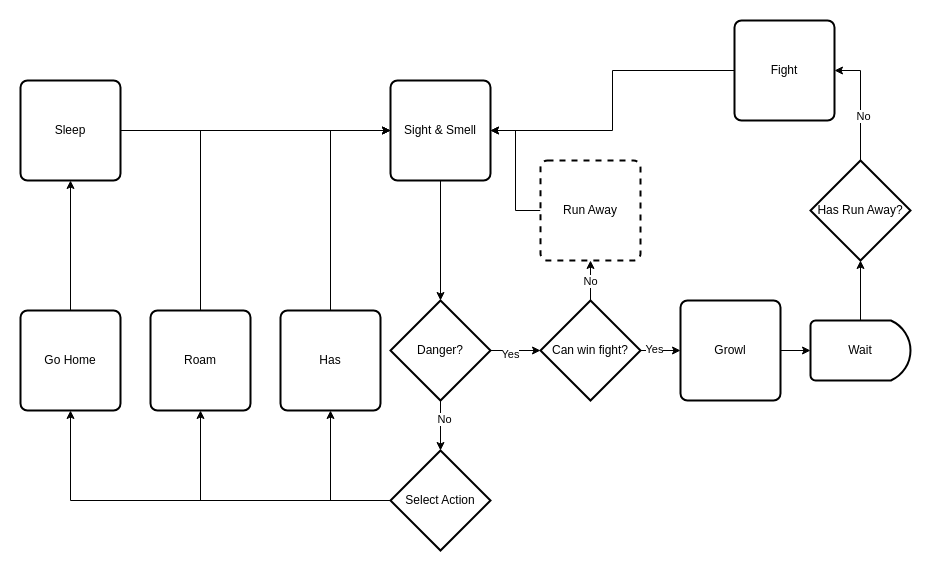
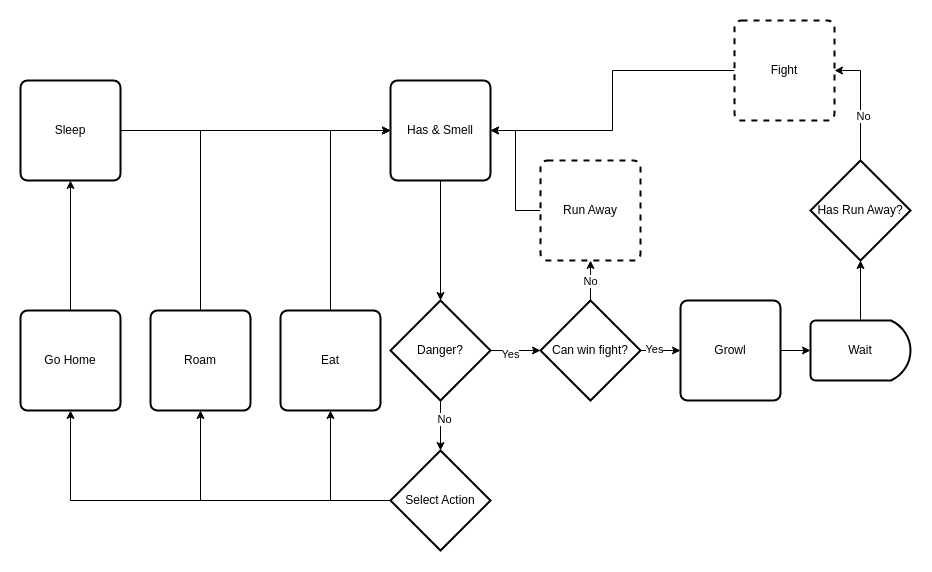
node "Fight": style solid -> dashed
node "Sight & Smell": label "Sight & Smell" -> "Has & Smell"
node "Has": label "Has" -> "Eat"
